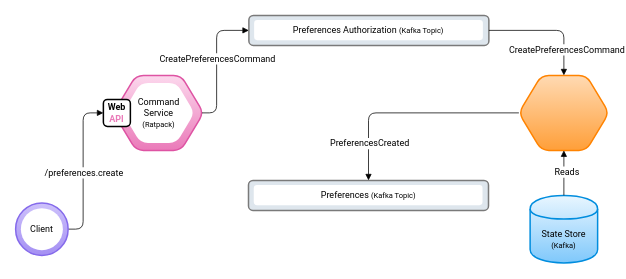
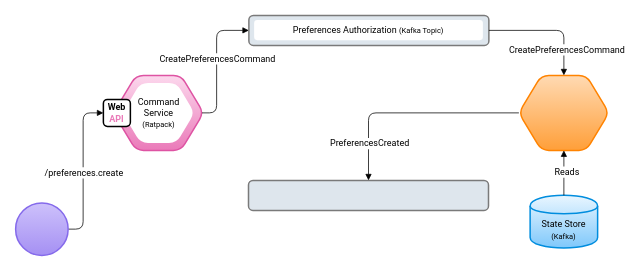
node "Preferences (Kafka Topic)": removed
node "Client": removed
node "State Store (Kafka)": size 68x68 -> 68x53
